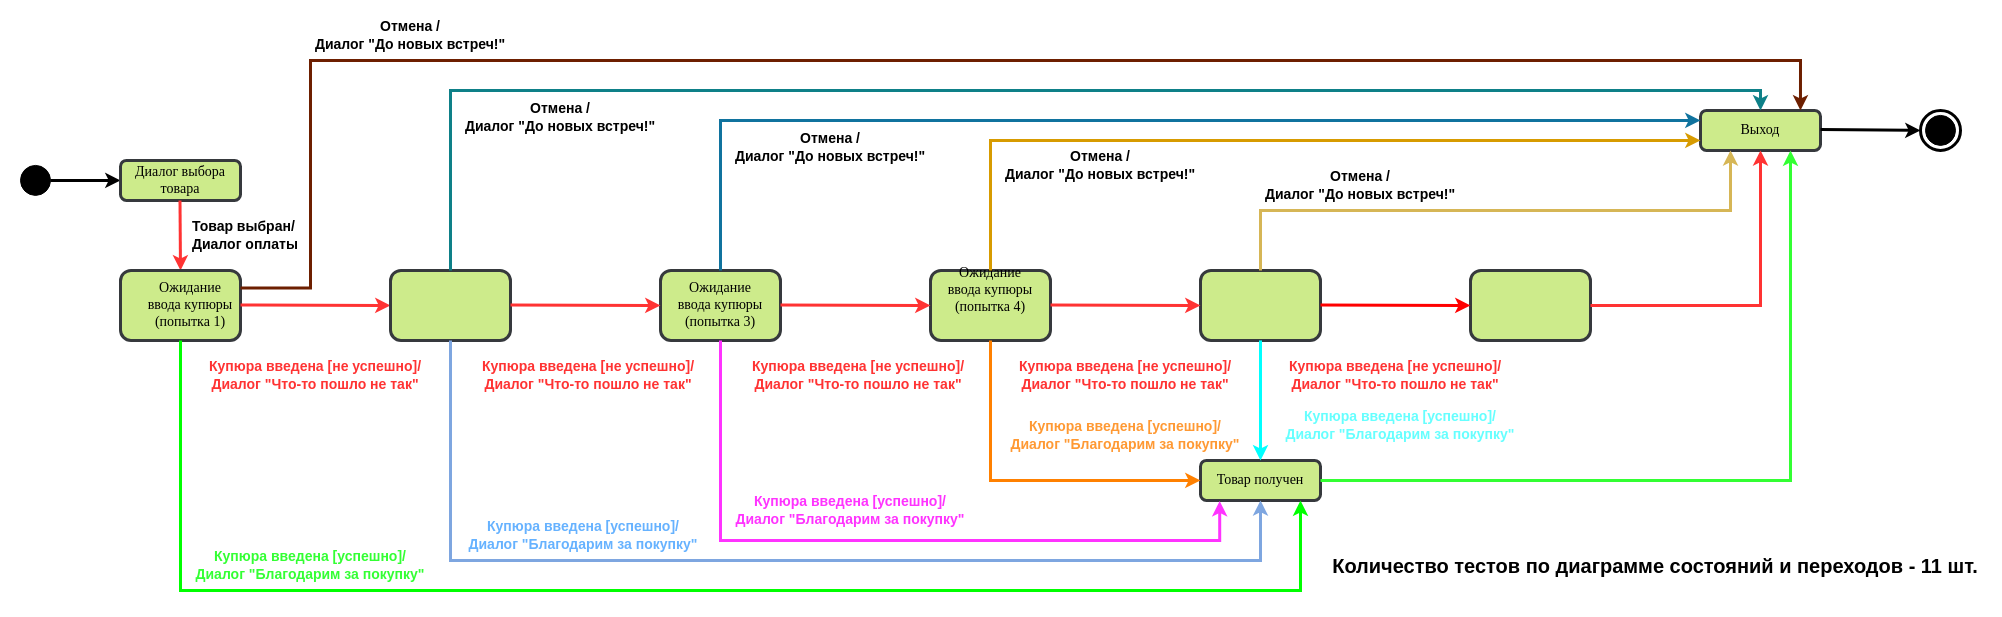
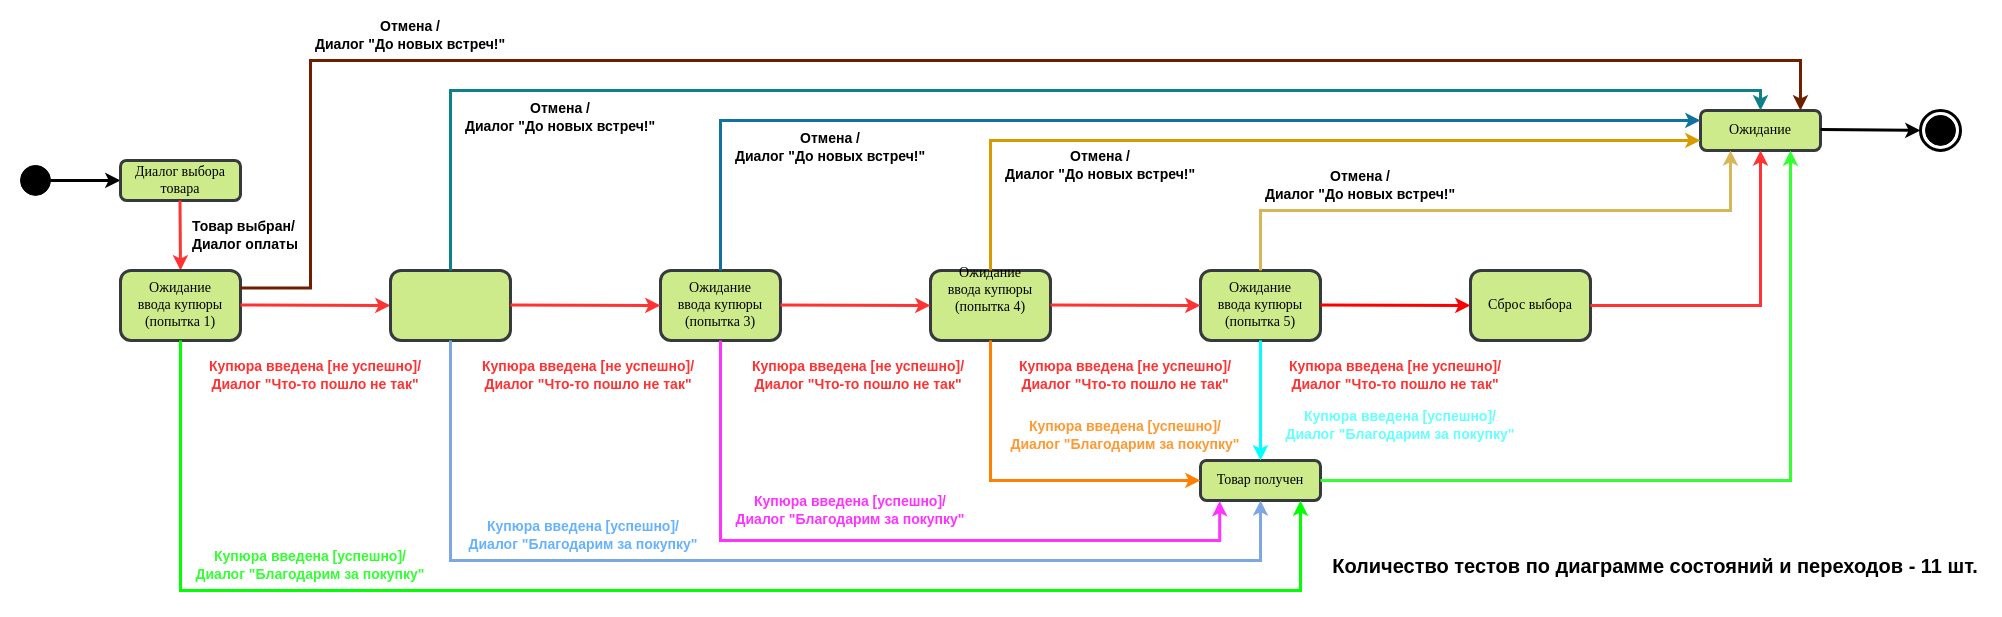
node "Выход": label "Выход" -> "Ожидание"
node "Ожидание ввода купюры (попытка 1)": moved (191, 305) -> (181, 305)
node "Ожидание ввода купюры (попытка 5)": added
node "Сброс выбора": added
